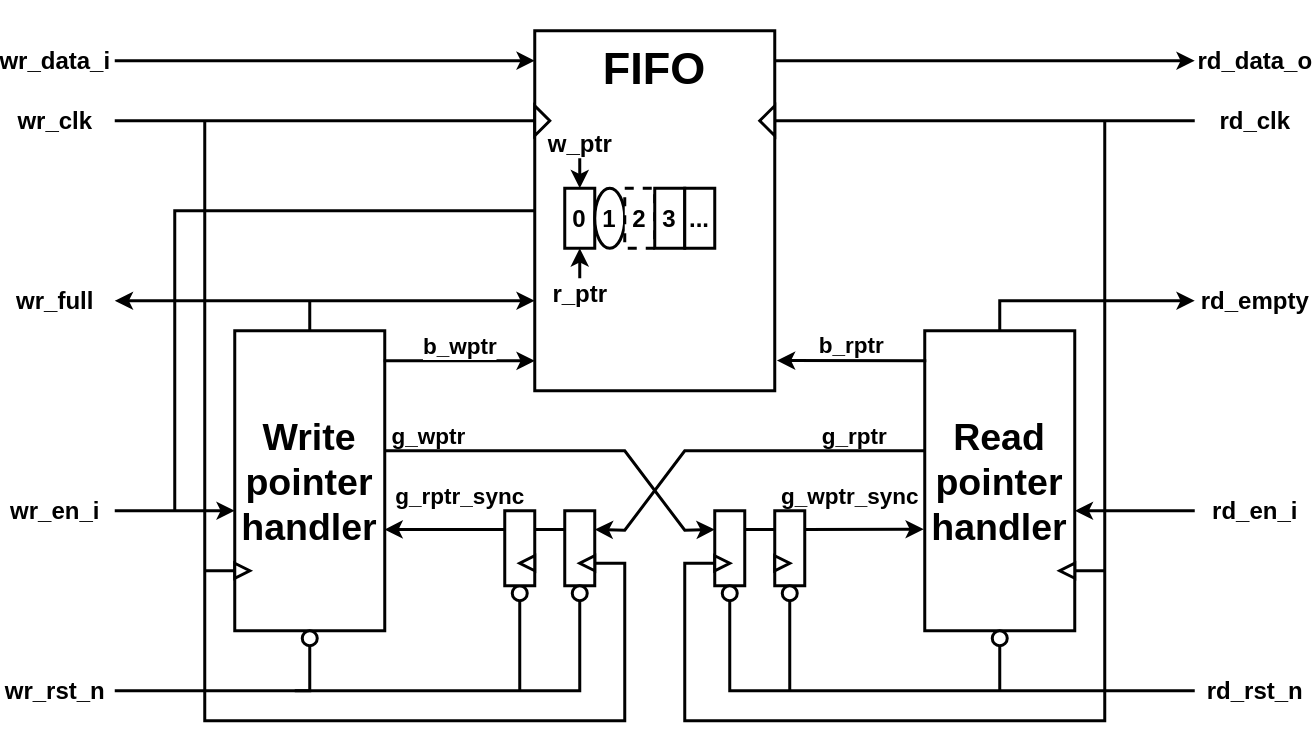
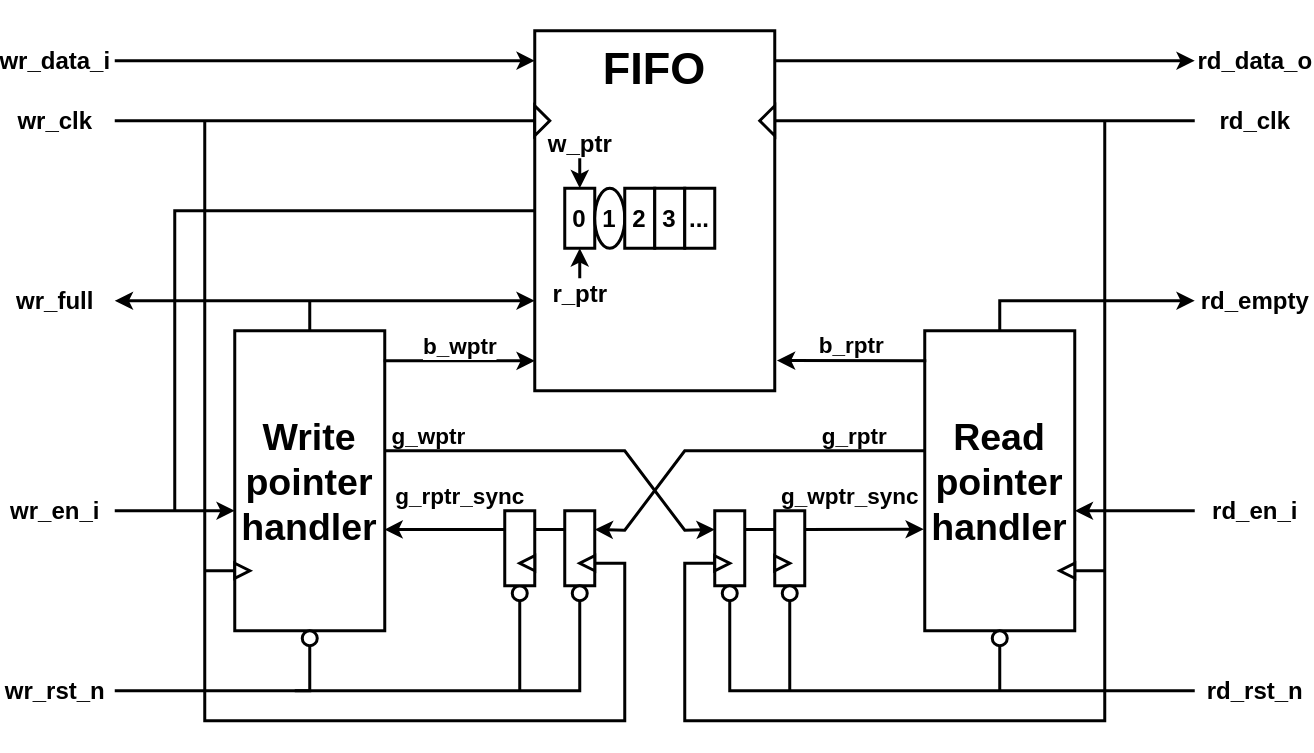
node "2": style dashed -> solid
